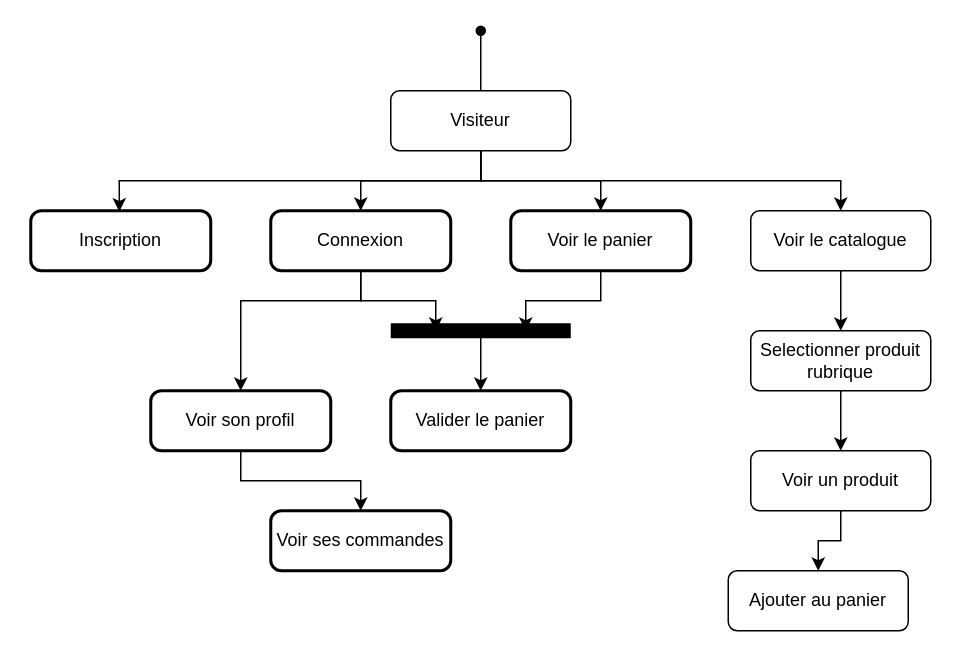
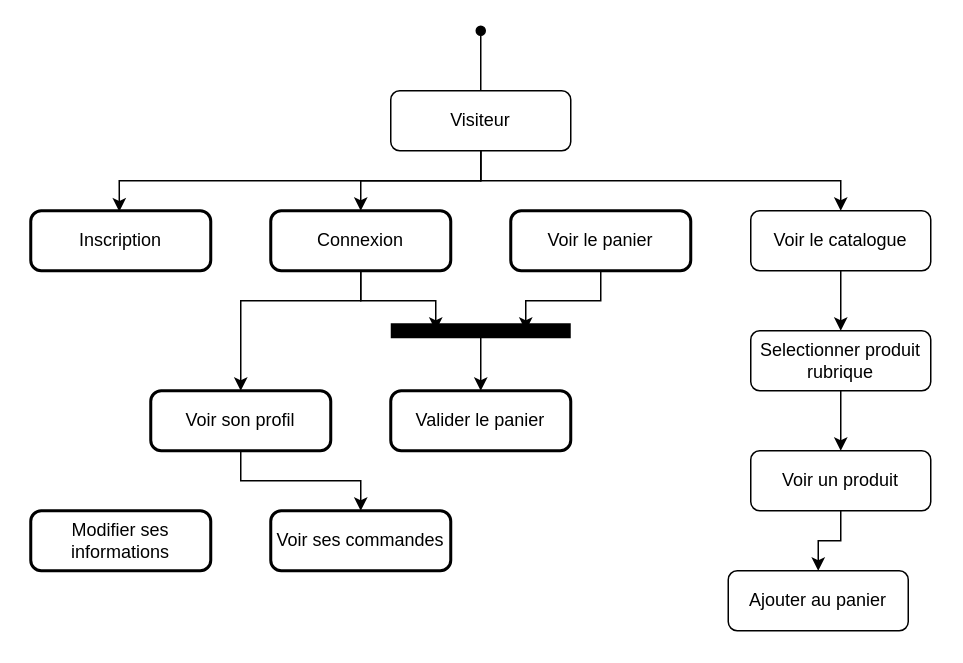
edge "Visiteur" -> "Voir le panier": removed
node "Modifier ses informations": added
